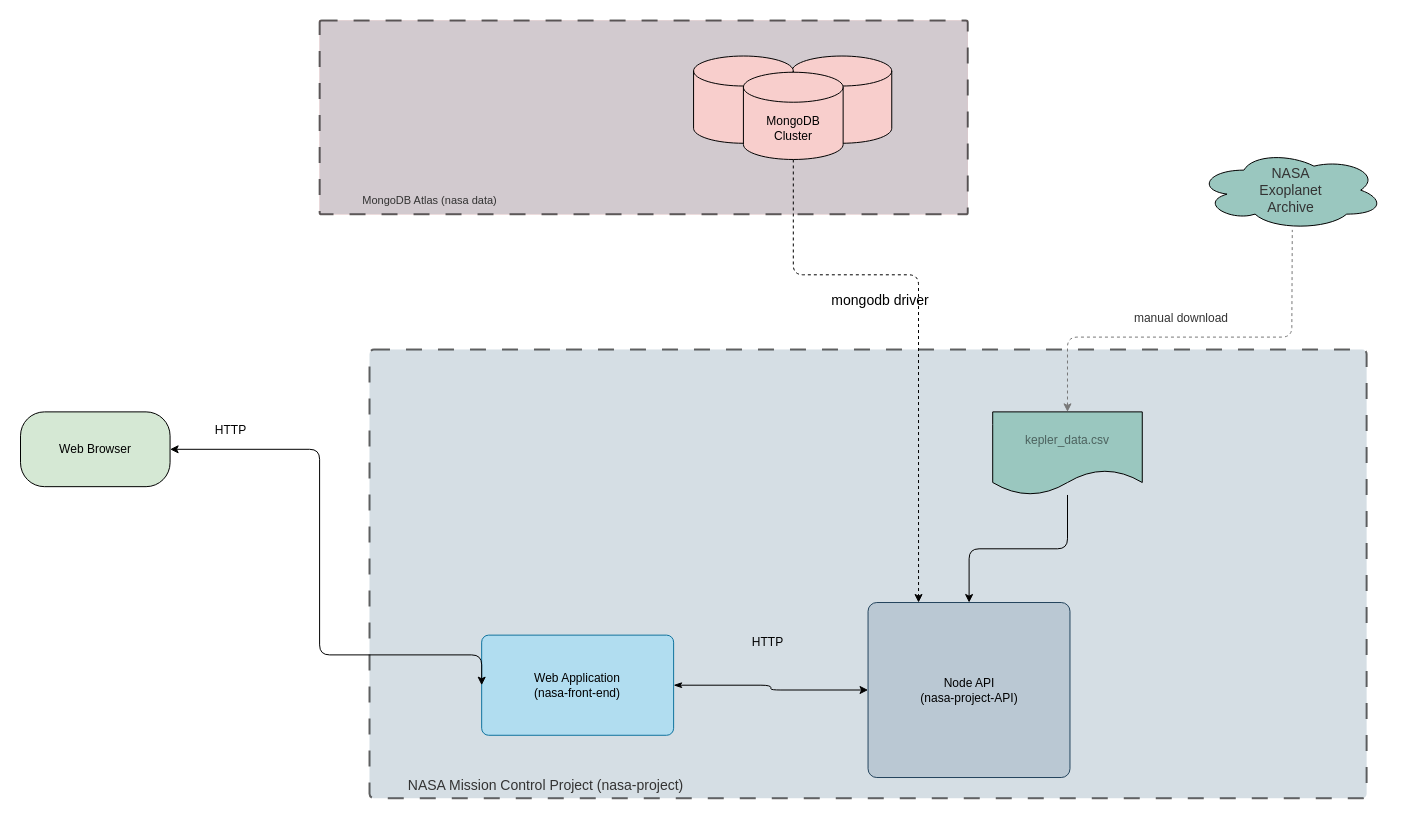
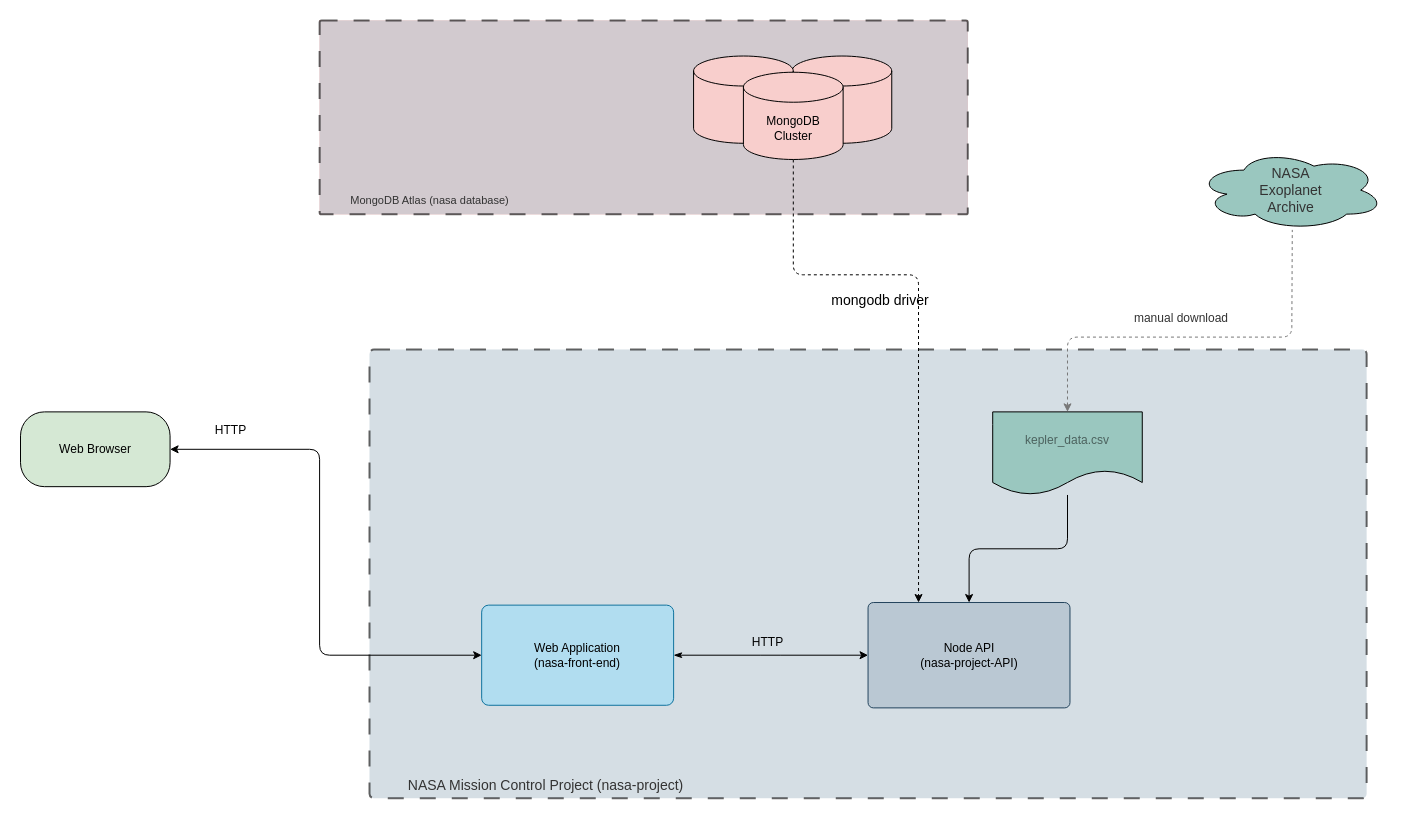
node "MongoDB Atlas (nasa data)": label "MongoDB Atlas (nasa data)" -> "MongoDB Atlas (nasa database)"
node "Web Application (nasa-front-end)": moved (578, 685) -> (578, 655)
node "Node API (nasa-project-API)": size 202x175 -> 202x105
